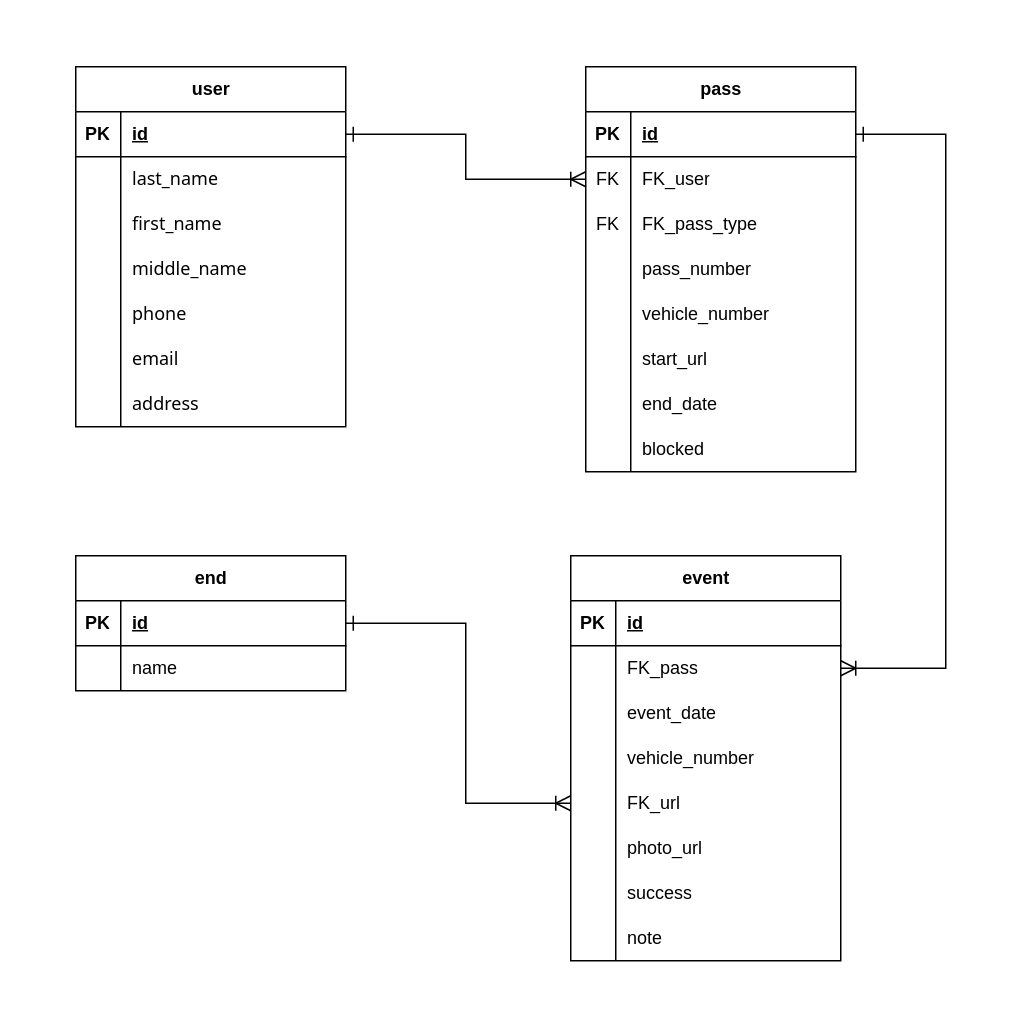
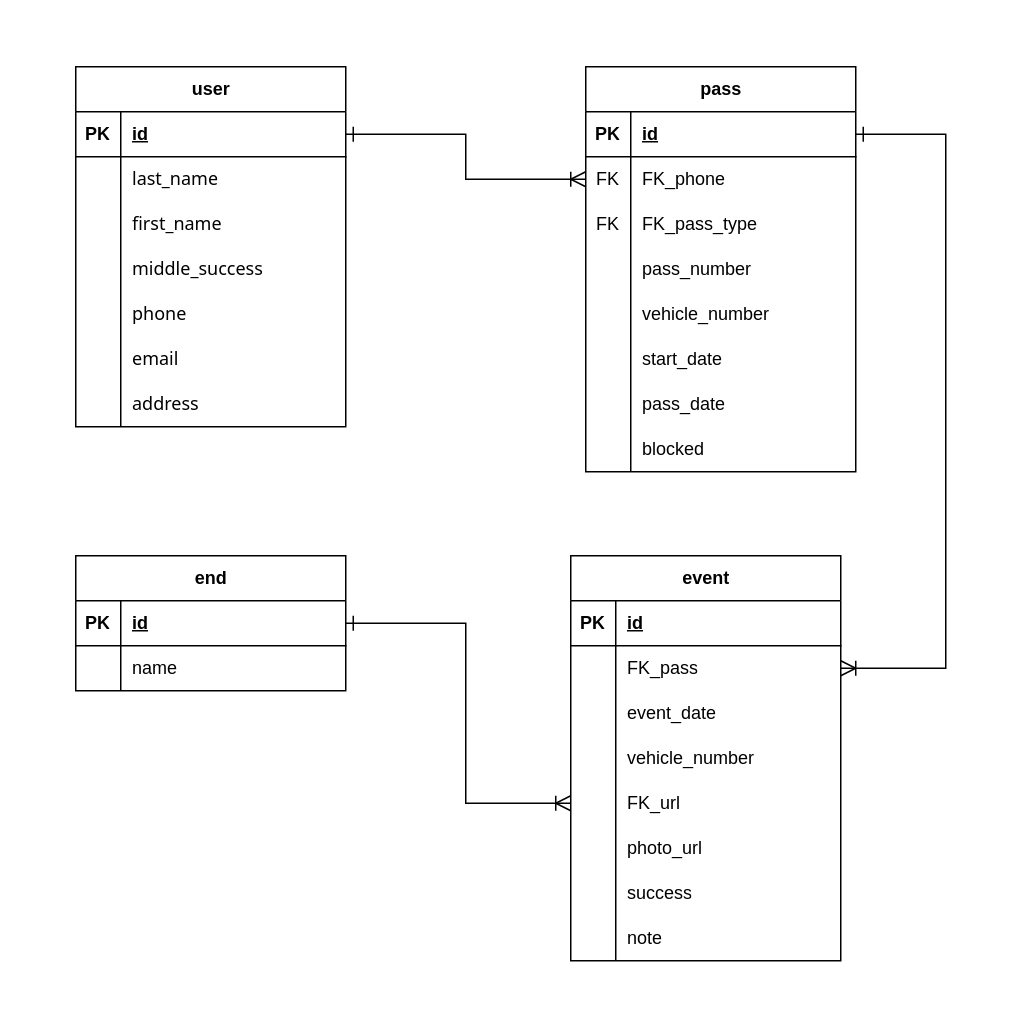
node "FK_user": label "FK_user" -> "FK_phone"
node "middle_name": label "middle_name" -> "middle_success"
node "start_url": label "start_url" -> "start_date"
node "end_date": label "end_date" -> "pass_date"
